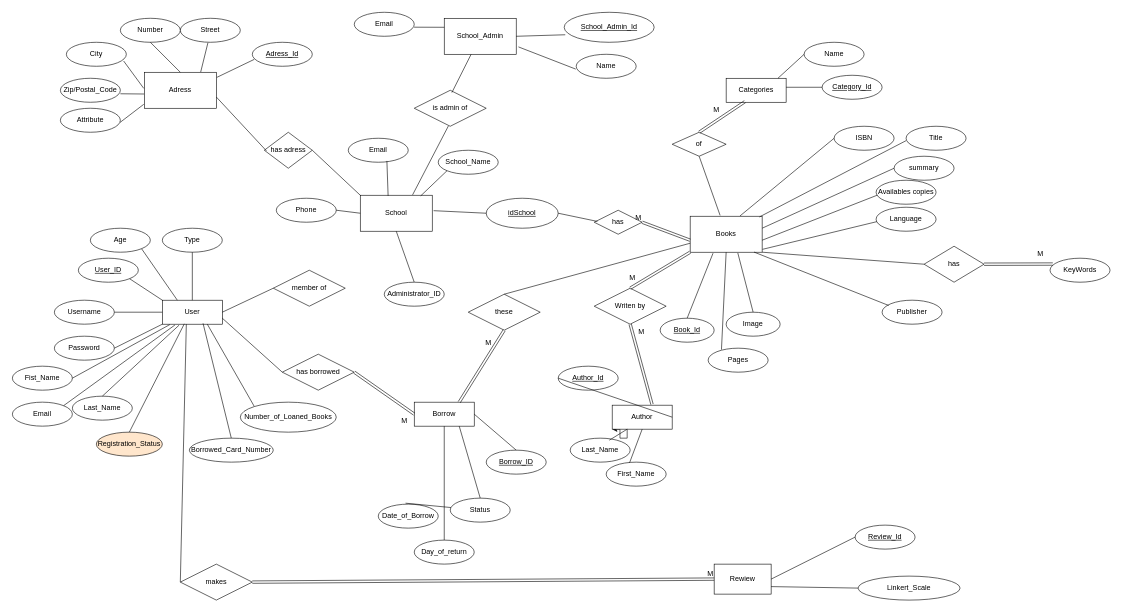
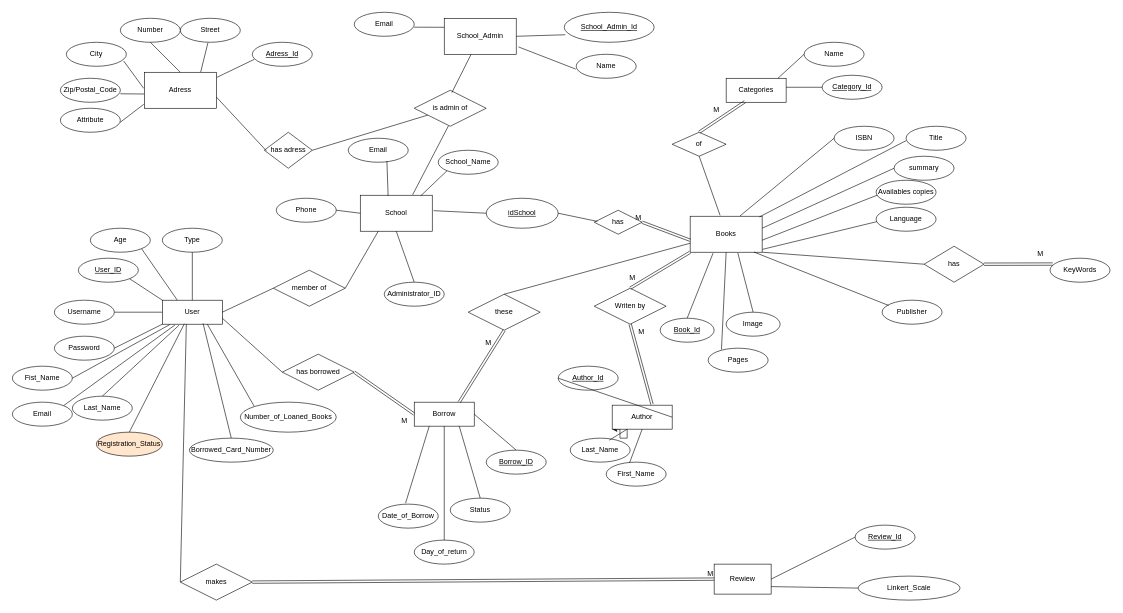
edge "has adress" -- "School": now "has adress" -- "is admin of"
edge "School" -- "member of": added
edge "Status" -- "Date_of_Borrow": now "Borrow" -- "Date_of_Borrow"
